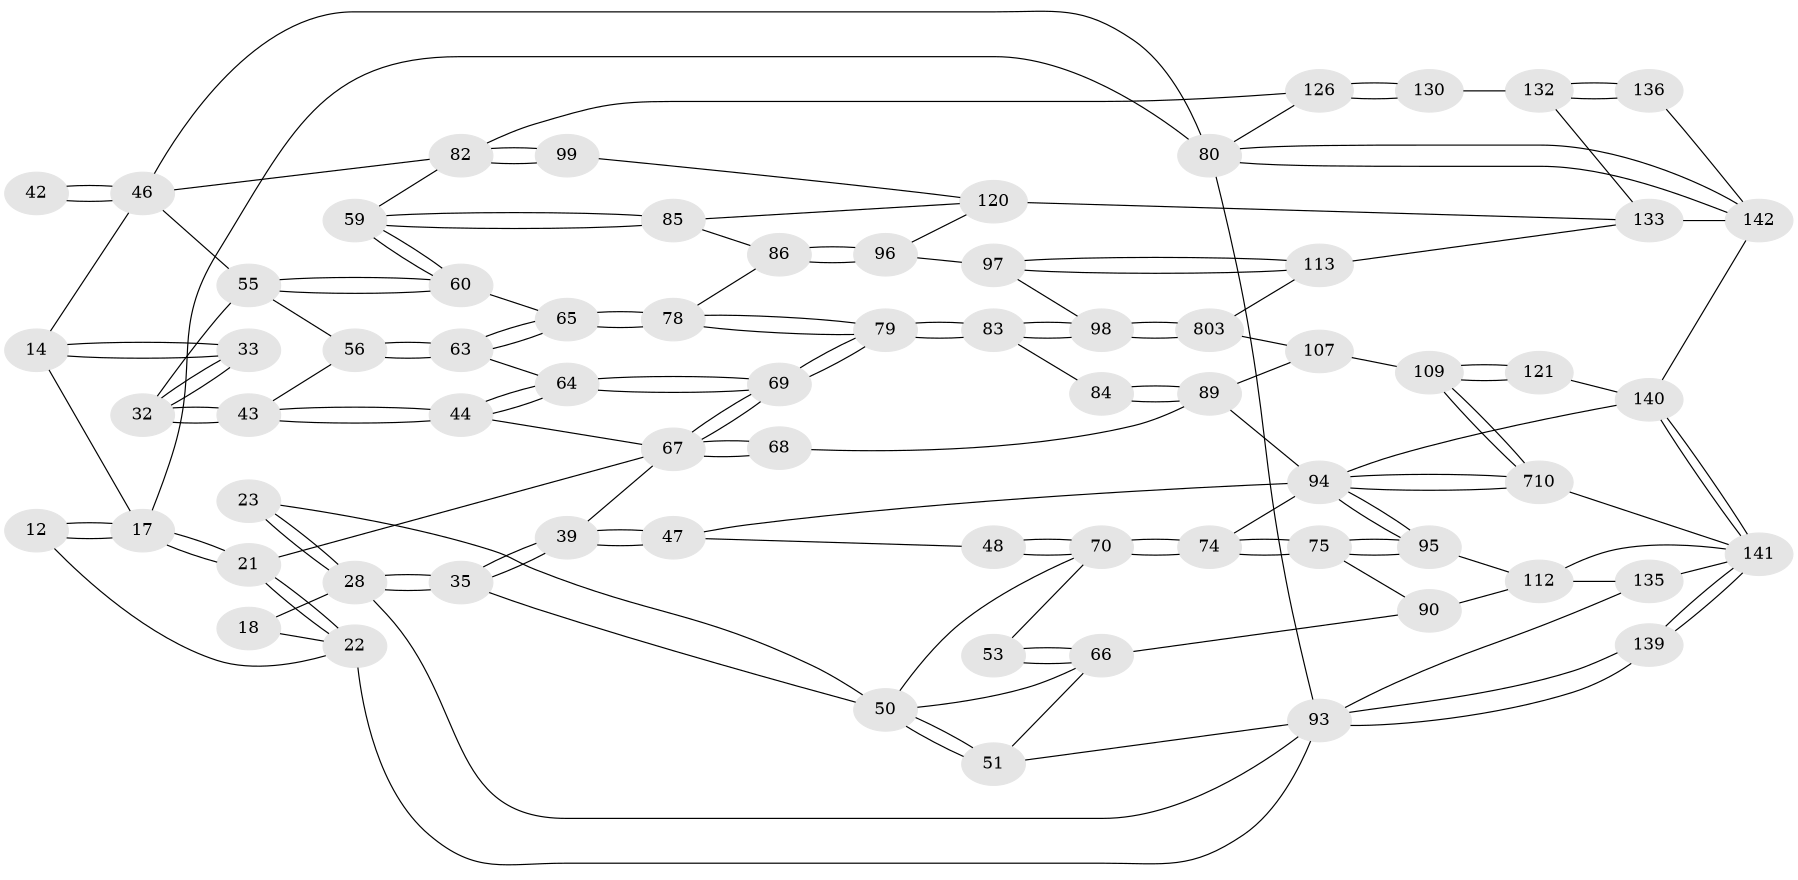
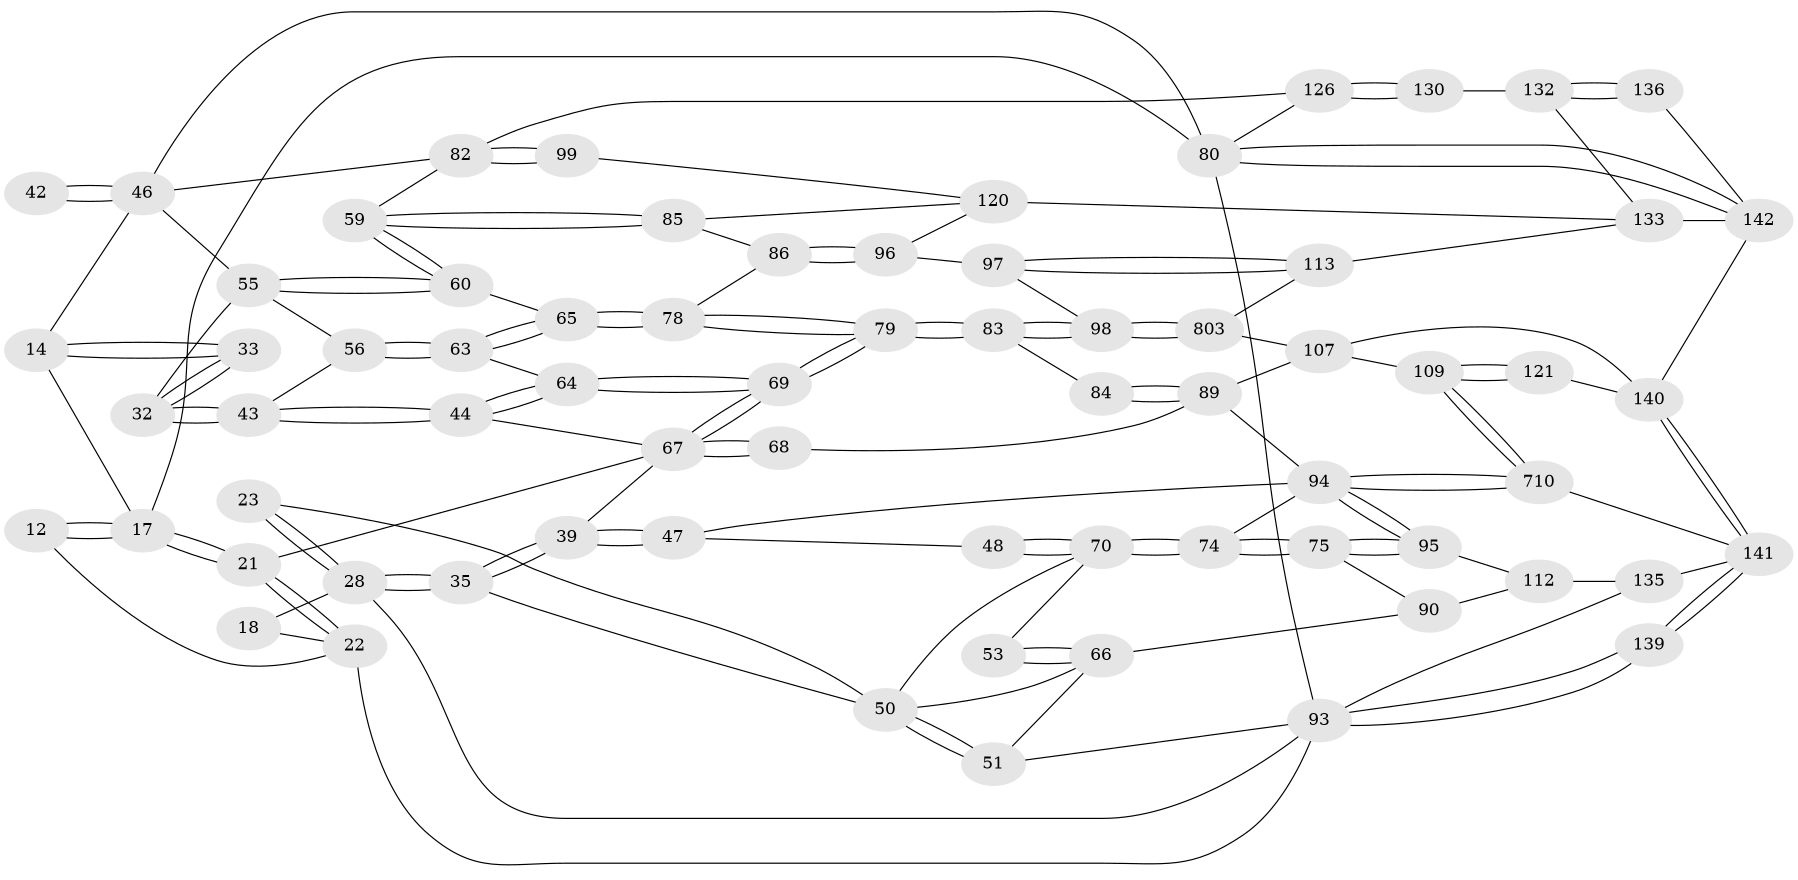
edge "140" -- "94": now "140" -- "107"
edge "141" -- "112": removed
